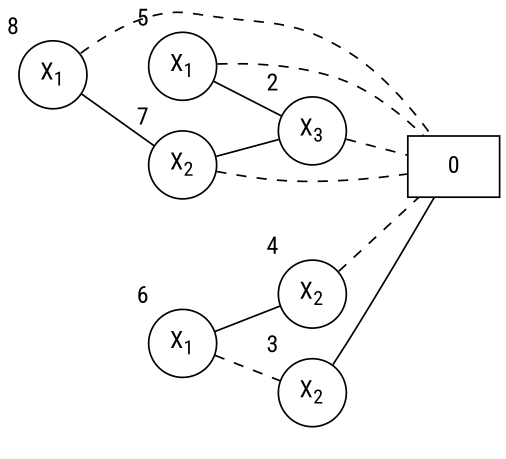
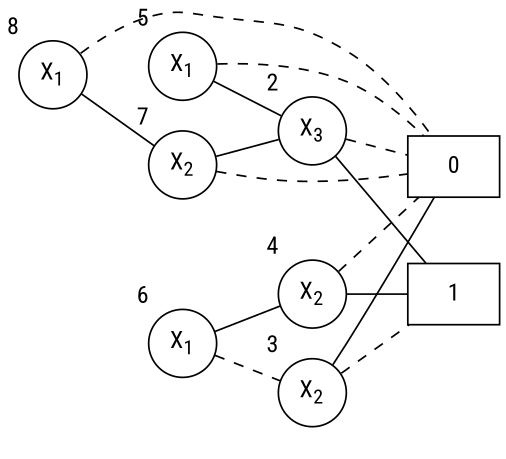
node "1": added
